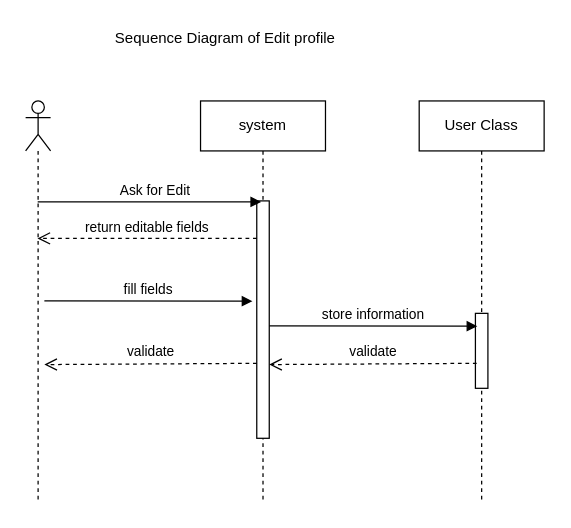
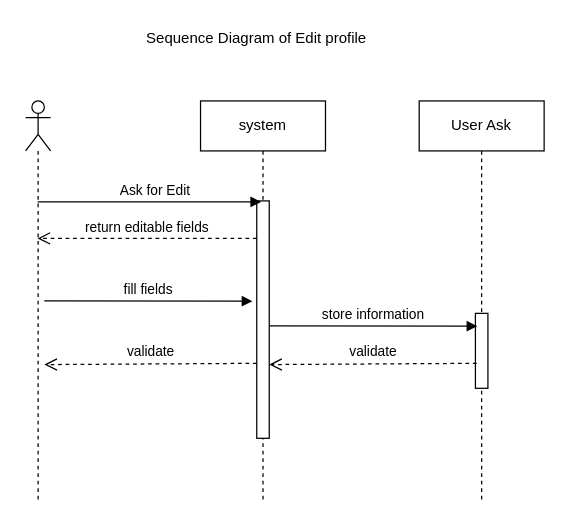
node "Sequence Diagram of Edit profile": moved (226, 38) -> (257, 38)
node "User Class": label "User Class" -> "User Ask"
